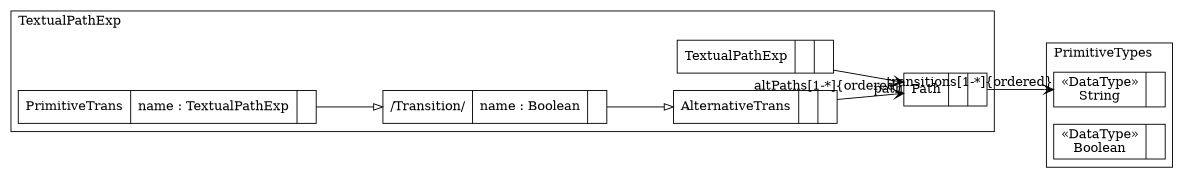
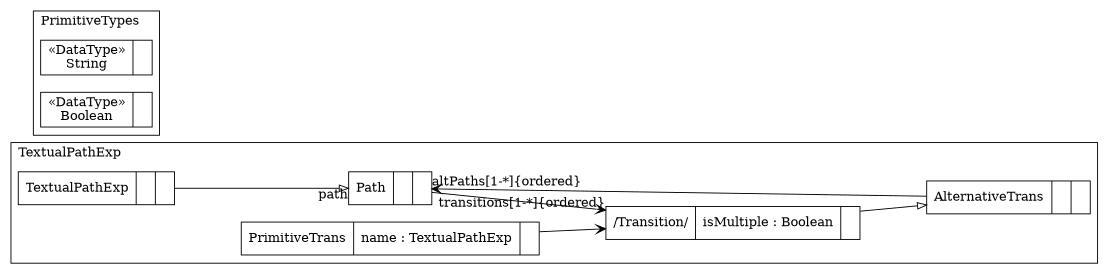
edge "TextualPathExp" -> "Path": arrowhead vee -> onormal
edge "Path" -> "String": now "Path" -> "/Transition/"
node "/Transition/": text "name : Boolean" -> "isMultiple : Boolean"
edge "PrimitiveTrans" -> "/Transition/": arrowhead onormal -> vee
